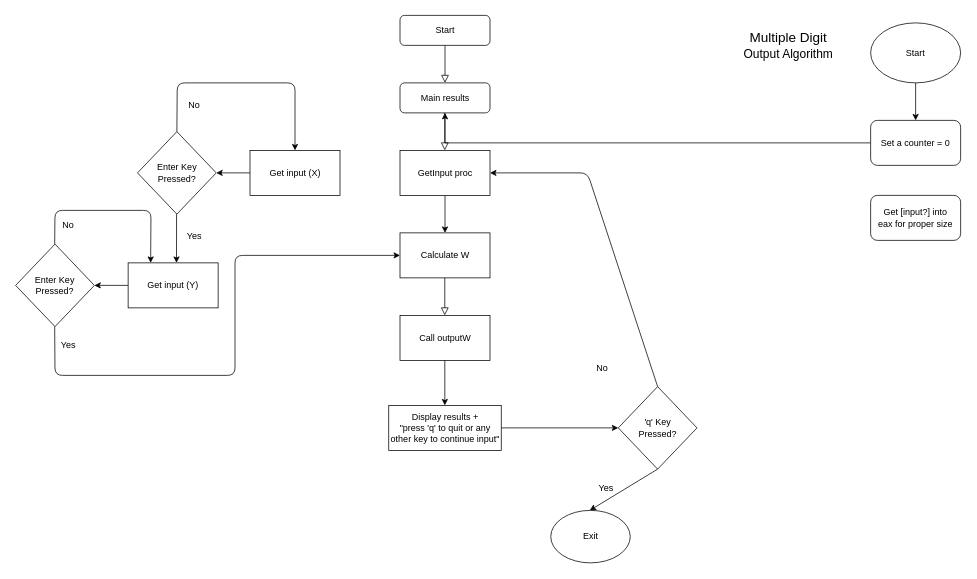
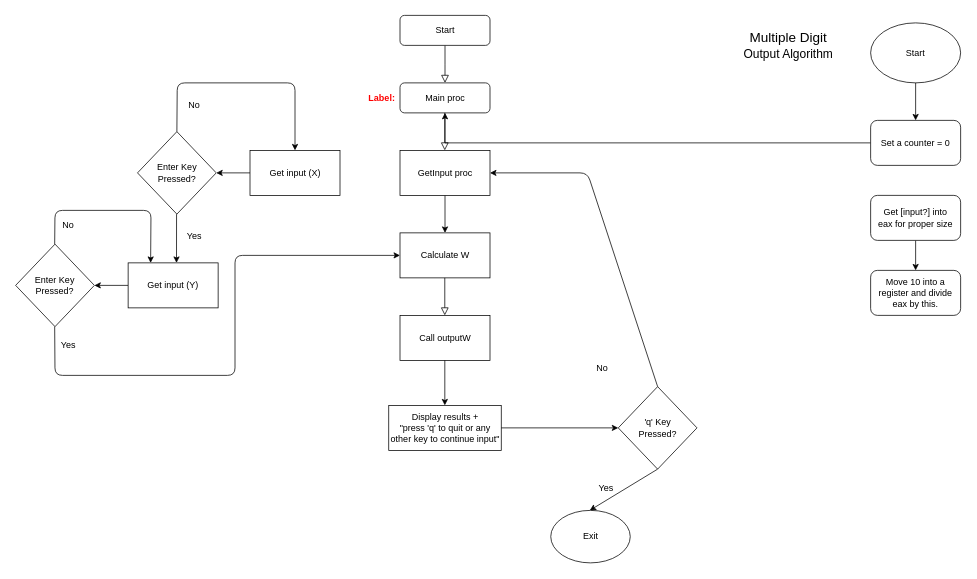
node "Label:": added
node "Main results": label "Main results" -> "Main proc"
edge "Get [input?] into eax for proper size" -> "Move 10 into a register and divide eax by this.": added
node "Move 10 into a register and divide eax by this.": added
